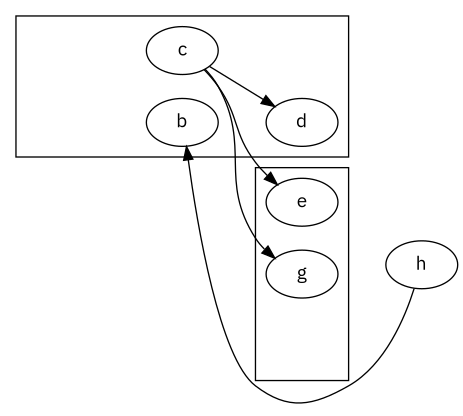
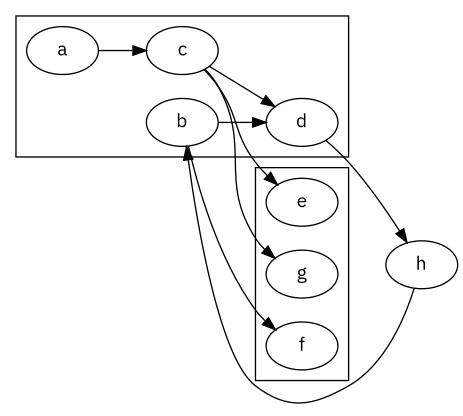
node "a": added
edge "b" -> "d": added
edge "d" -> "h": added
node "f": added
